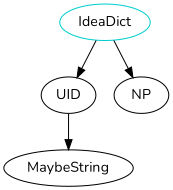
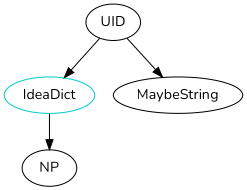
edge "IdeaDict" -> "UID": reversed
